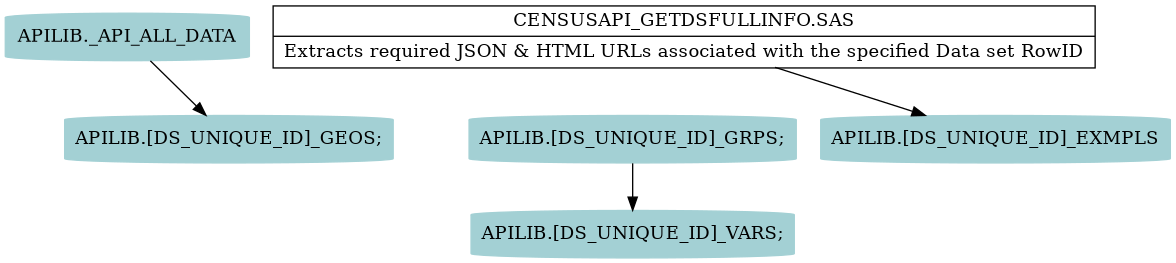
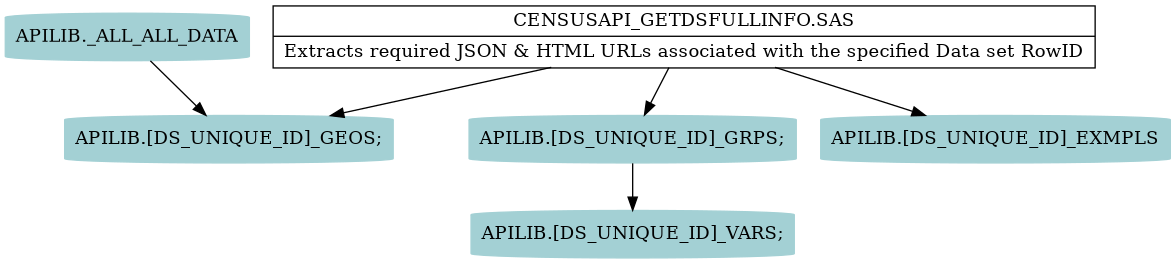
node "APILIB._API_ALL_DATA": label "APILIB._API_ALL_DATA" -> "APILIB._ALL_ALL_DATA"
edge "CENSUSAPI_GETDSFULLINFO.SAS" -> "APILIB.[DS_UNIQUE_ID]_GRPS;": added
edge "CENSUSAPI_GETDSFULLINFO.SAS" -> "APILIB.[DS_UNIQUE_ID]_GEOS;": added
